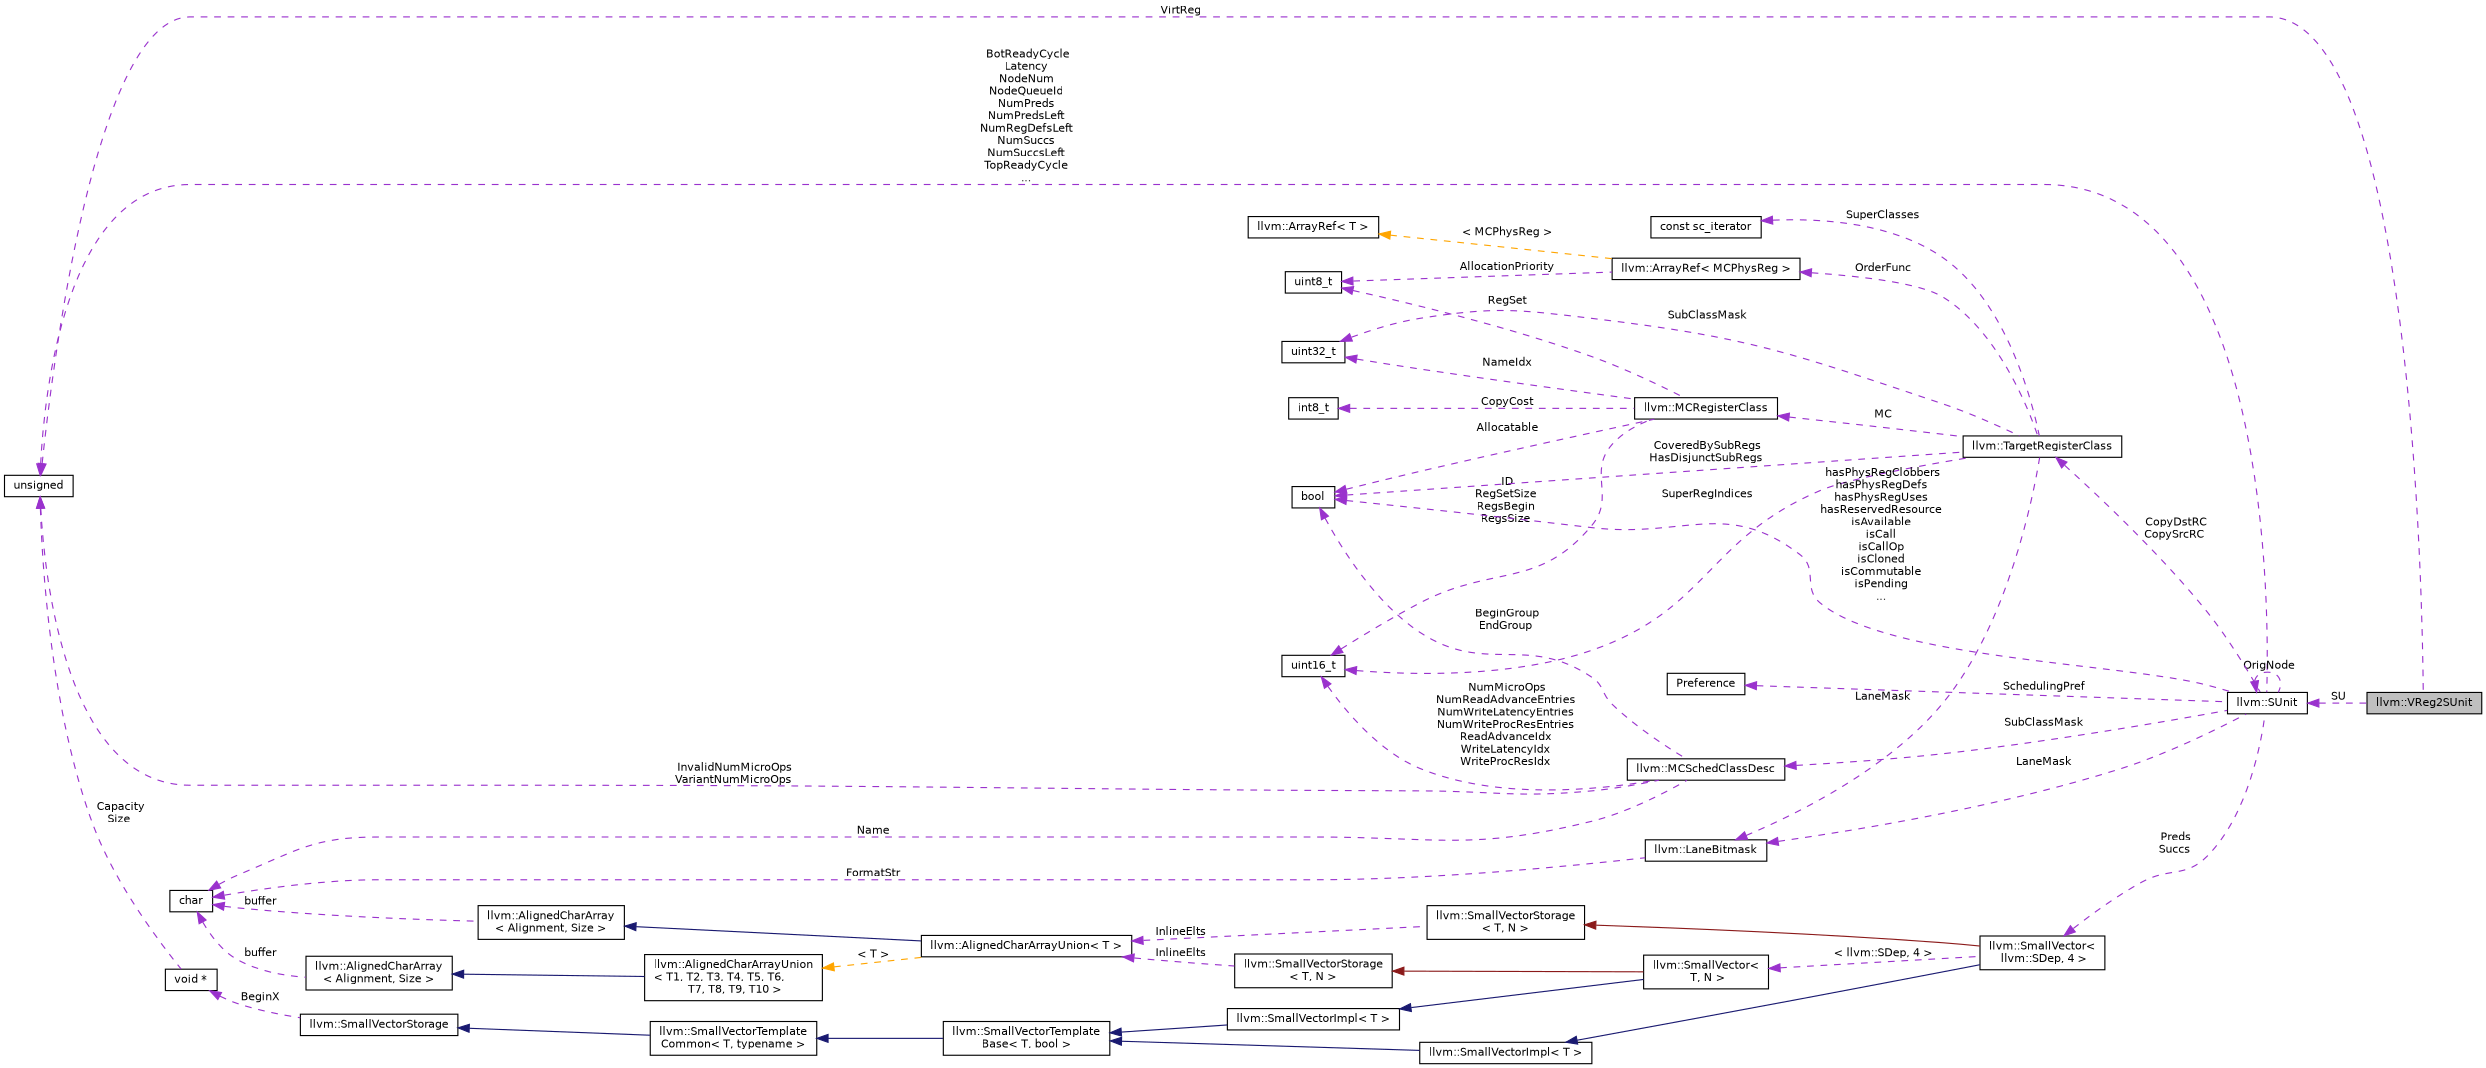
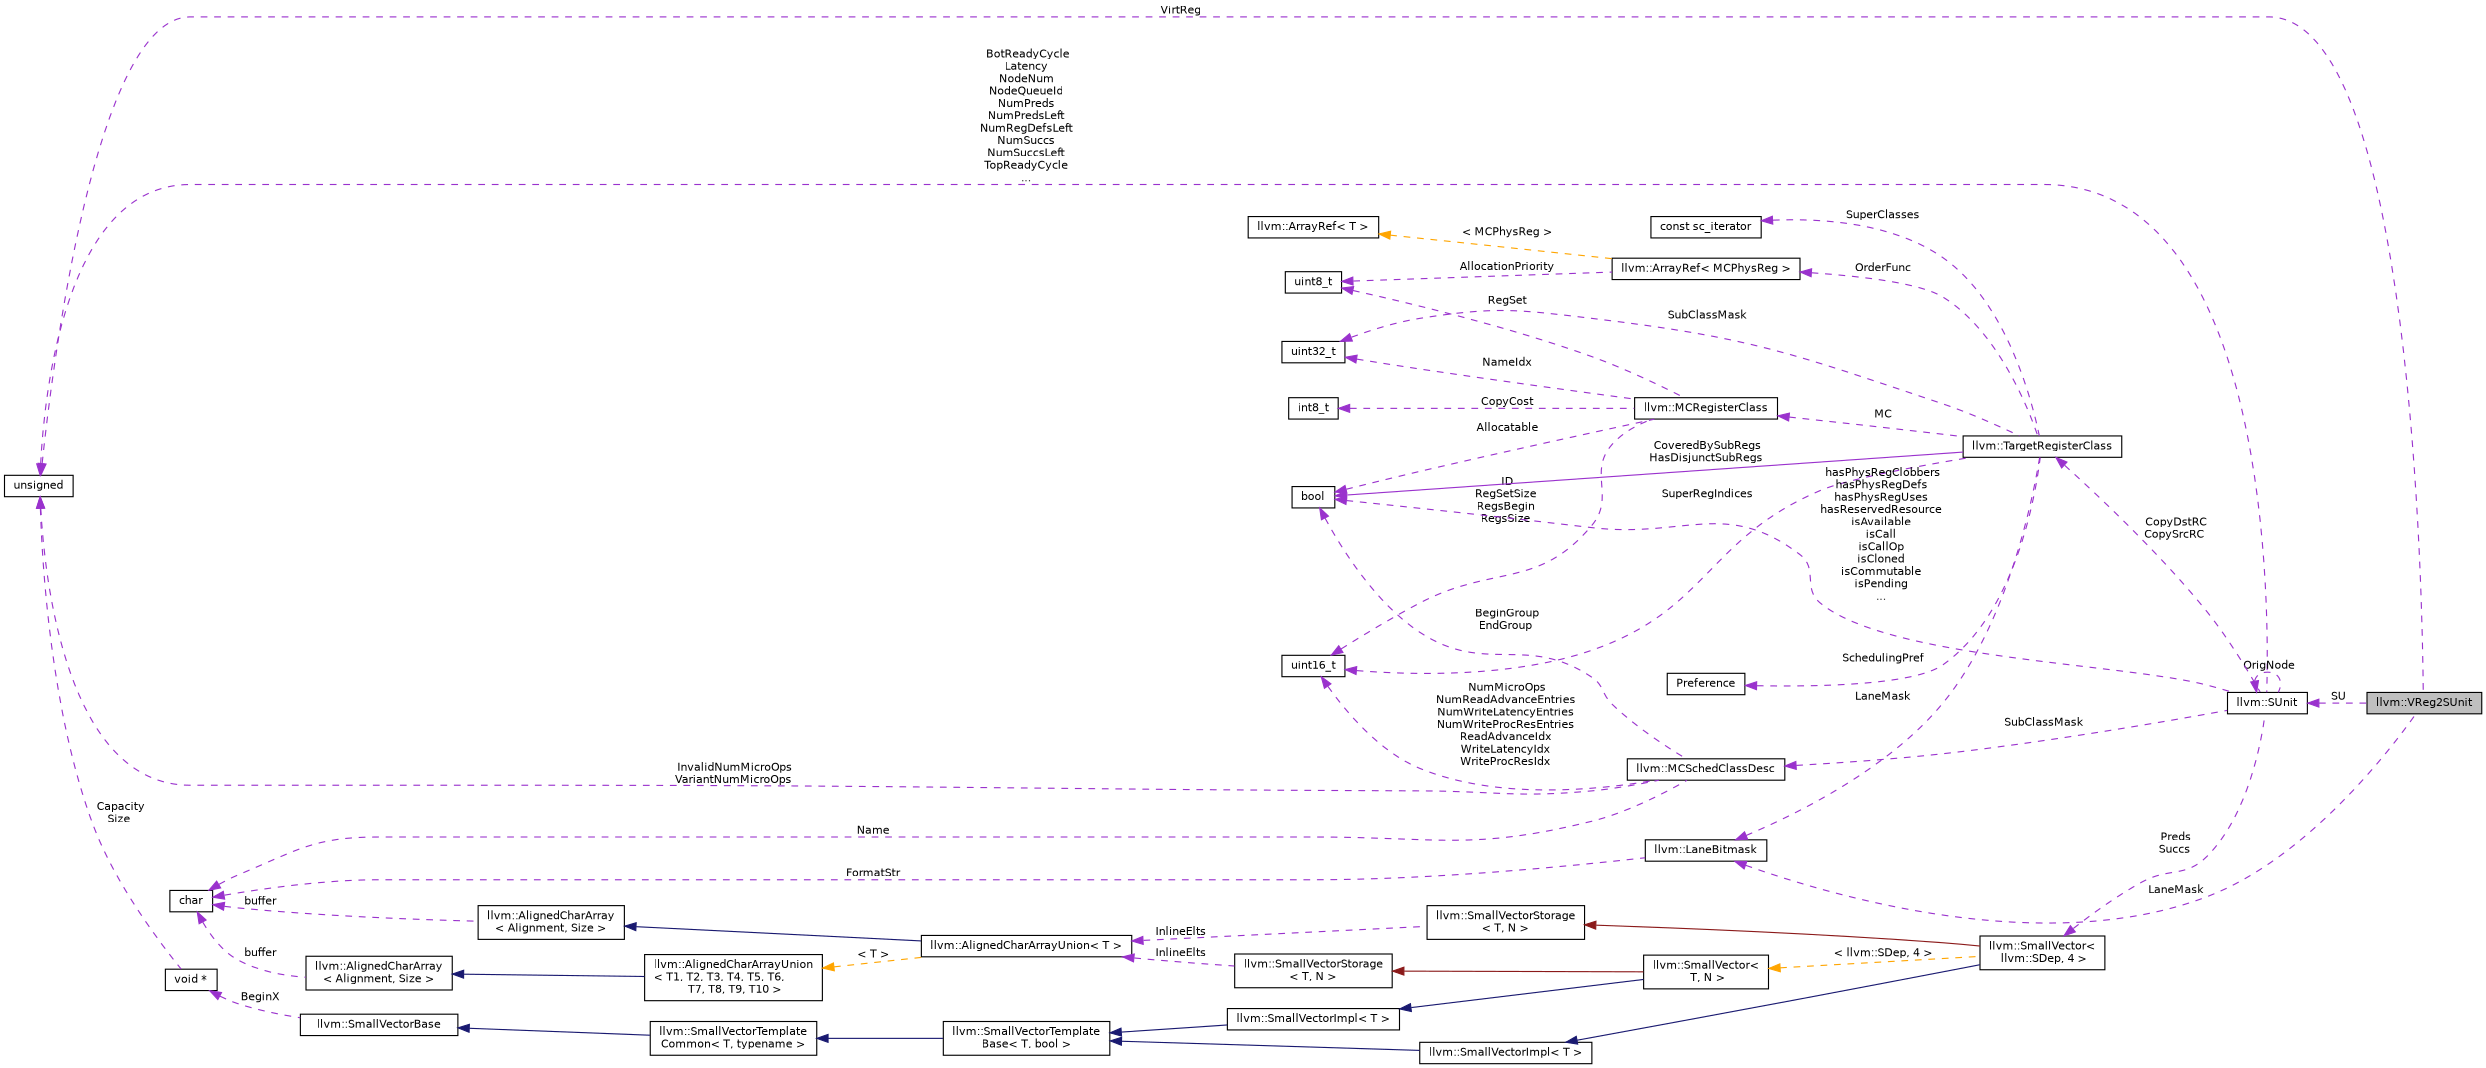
edge "llvm::TargetRegisterClass" -> "bool": style dashed -> solid
edge "llvm::SUnit" -> "Preference": now "llvm::TargetRegisterClass" -> "Preference"
edge "llvm::SUnit" -> "llvm::LaneBitmask": now "llvm::VReg2SUnit" -> "llvm::LaneBitmask"
edge "llvm::SmallVector< llvm::SDep, 4 >" -> "llvm::SmallVector< T, N >": color darkorchid3 -> orange
node "llvm::SmallVectorStorage": label "llvm::SmallVectorStorage" -> "llvm::SmallVectorBase"
